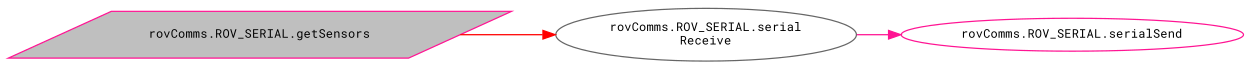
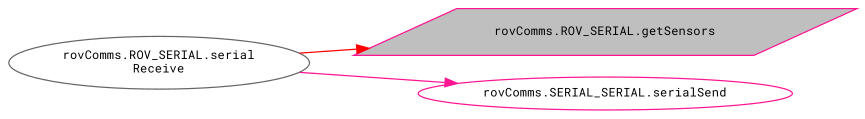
edge "rovComms.ROV_SERIAL.getSensors" -> "rovComms.ROV_SERIAL.serial Receive": reversed
node "rovComms.ROV_SERIAL.serialSend": label "rovComms.ROV_SERIAL.serialSend" -> "rovComms.SERIAL_SERIAL.serialSend"
